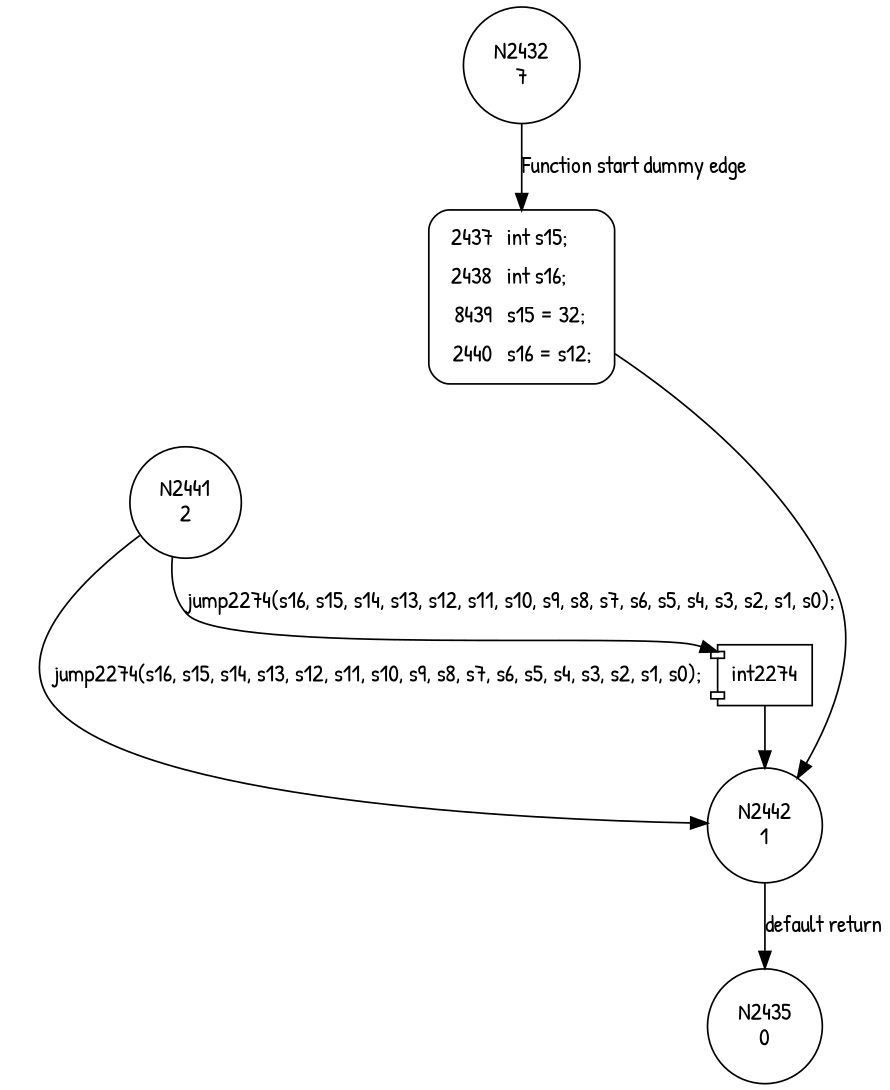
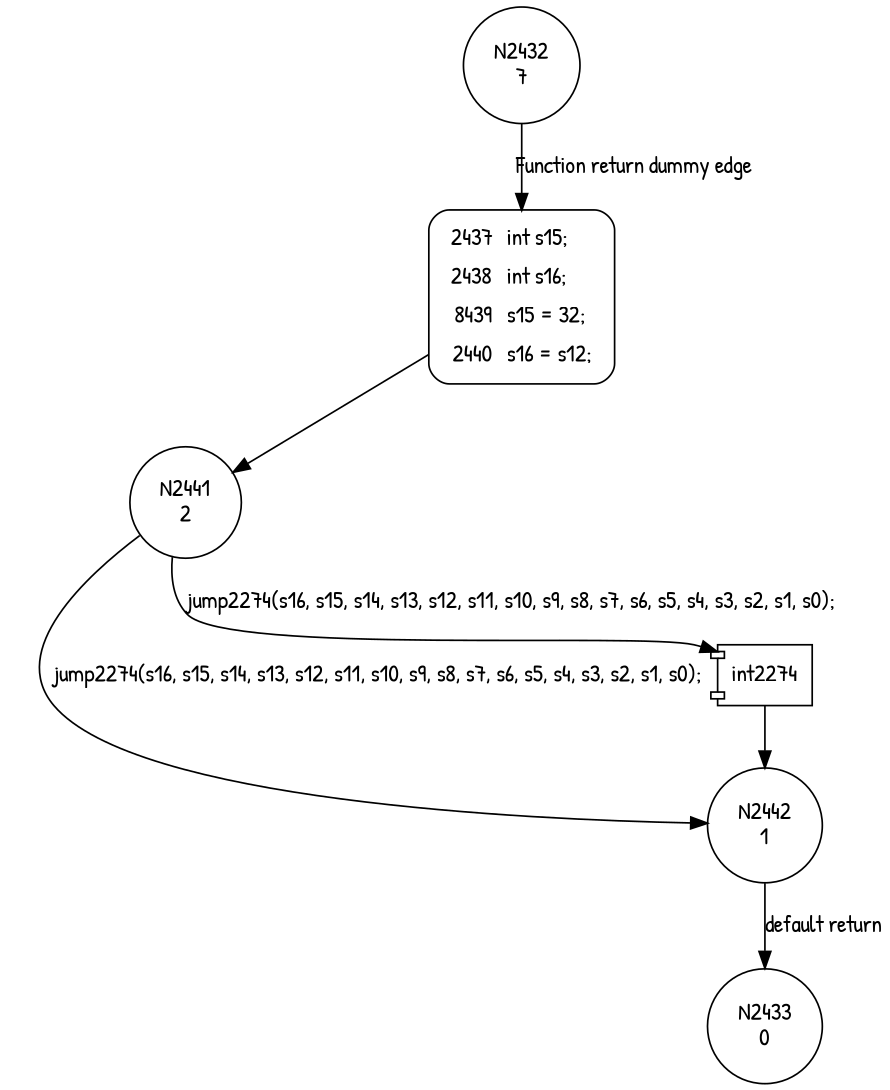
edge "N2432 7" -> "2437": label "Function start dummy edge" -> "Function return dummy edge"
edge "2437" -> "N2442 1": now "2437" -> "N2441 2"
node "N2435 0": label "N2435 0" -> "N2433 0"
